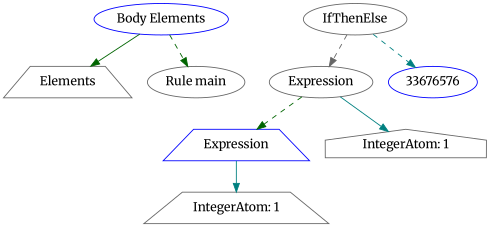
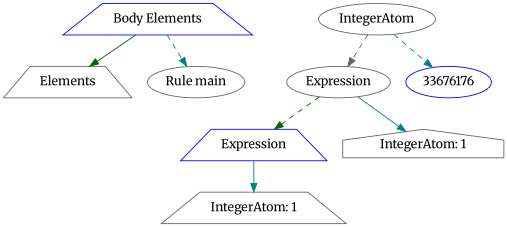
node "Body Elements": shape ellipse -> trapezium
node "IfThenElse": label "IfThenElse" -> "IntegerAtom"
edge "Body Elements" -> "Rule main": color darkgreen -> teal
node "33676576": label "33676576" -> "33676176"
